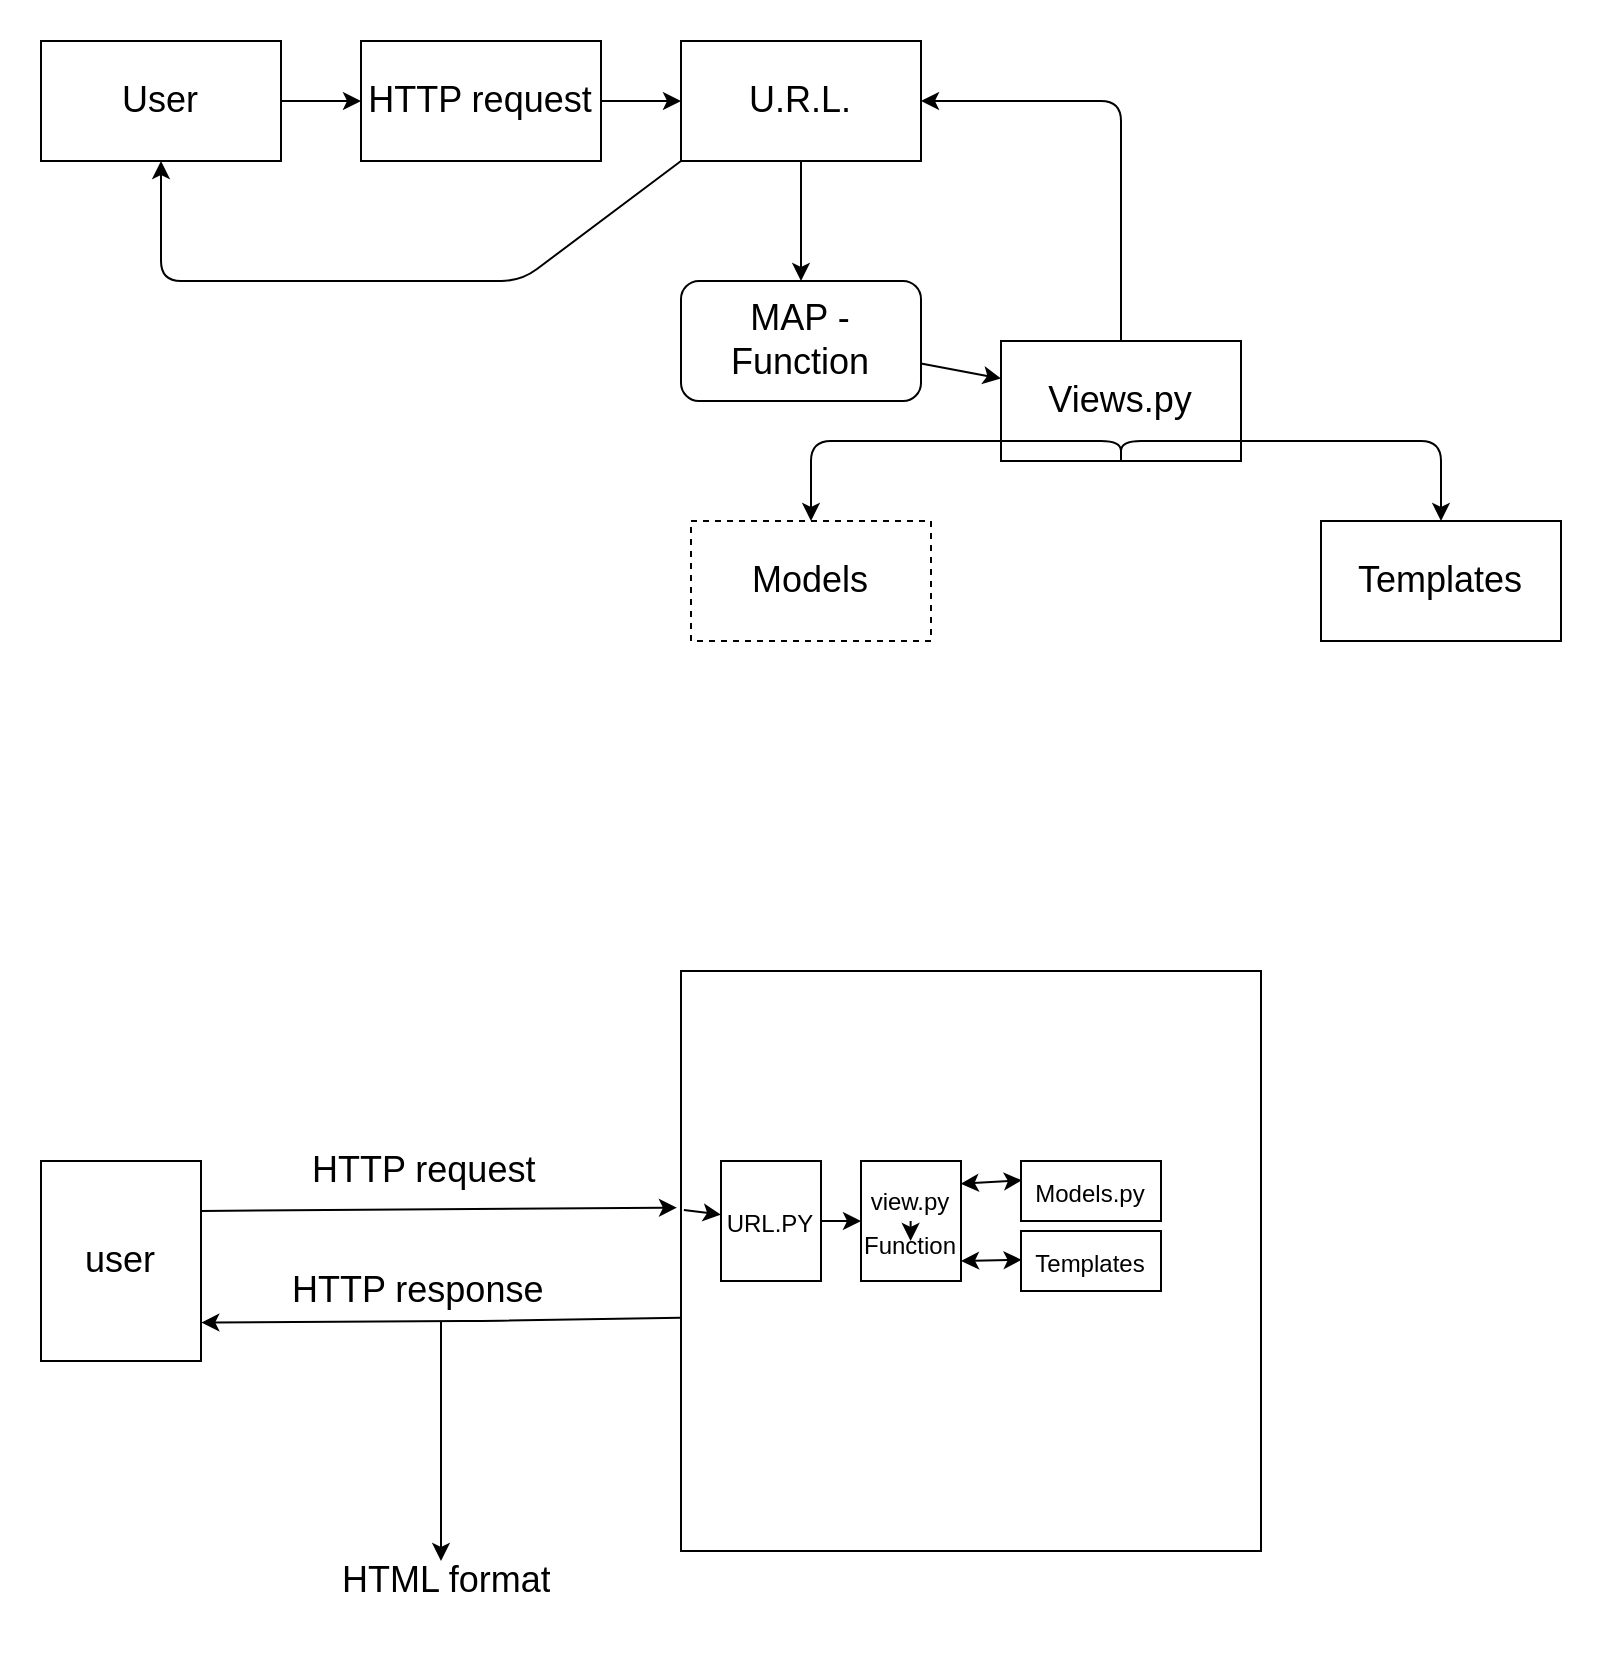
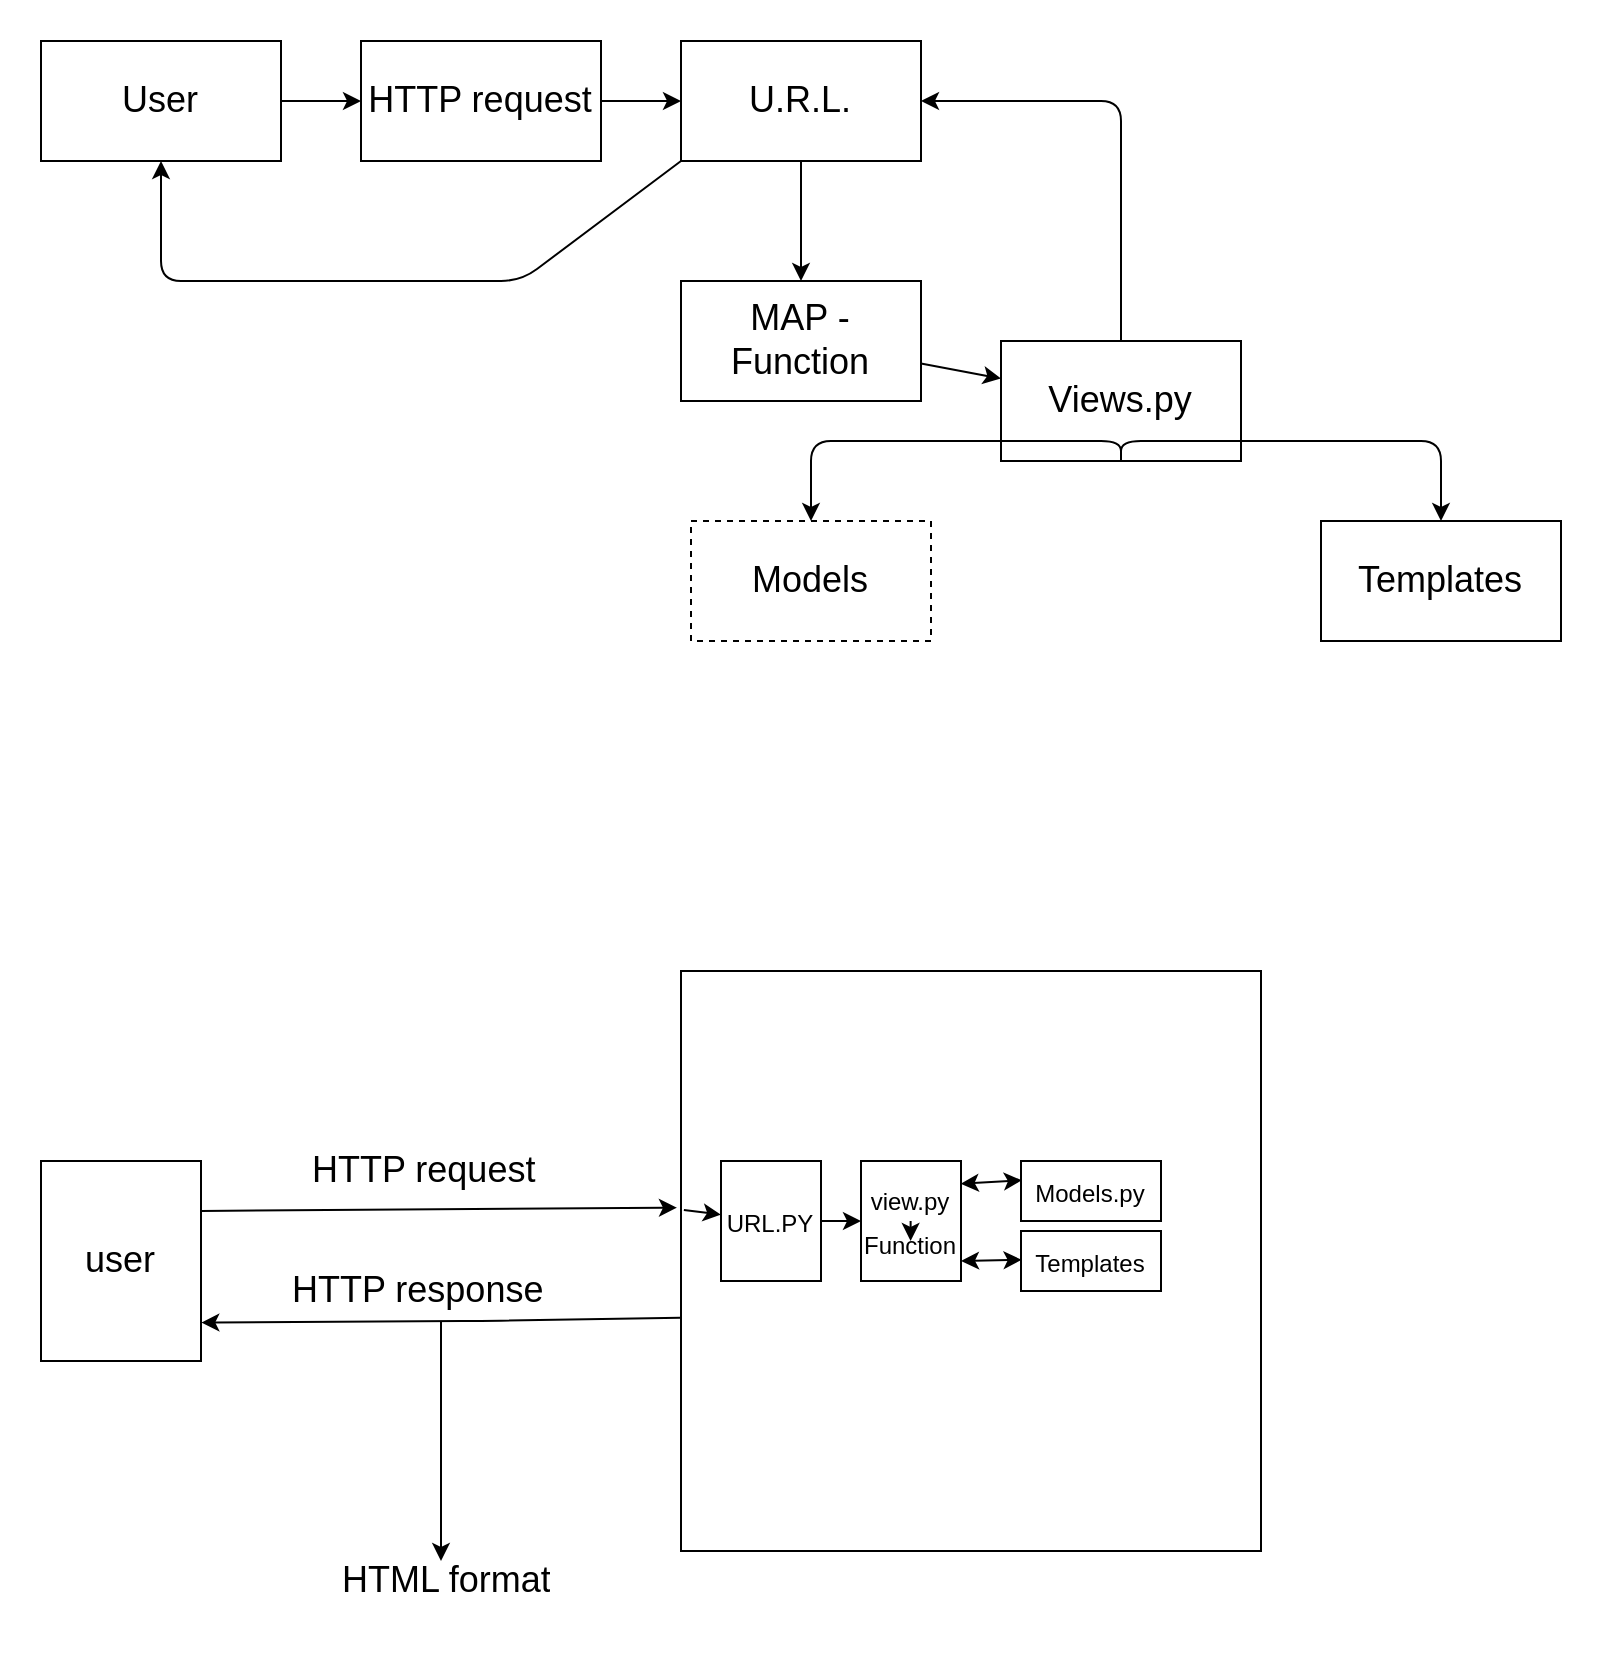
node "MAP - Function": shape rounded rectangle -> rectangle
